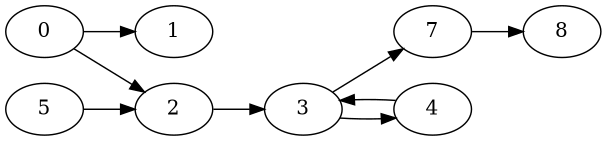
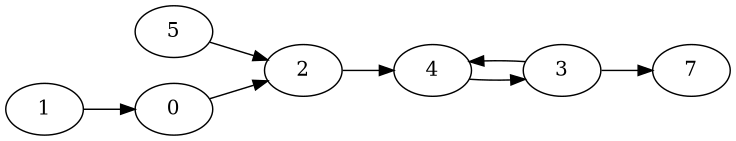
edge "0" -> "1": reversed
node "8": removed
edge "2" -> "3": now "2" -> "4"
